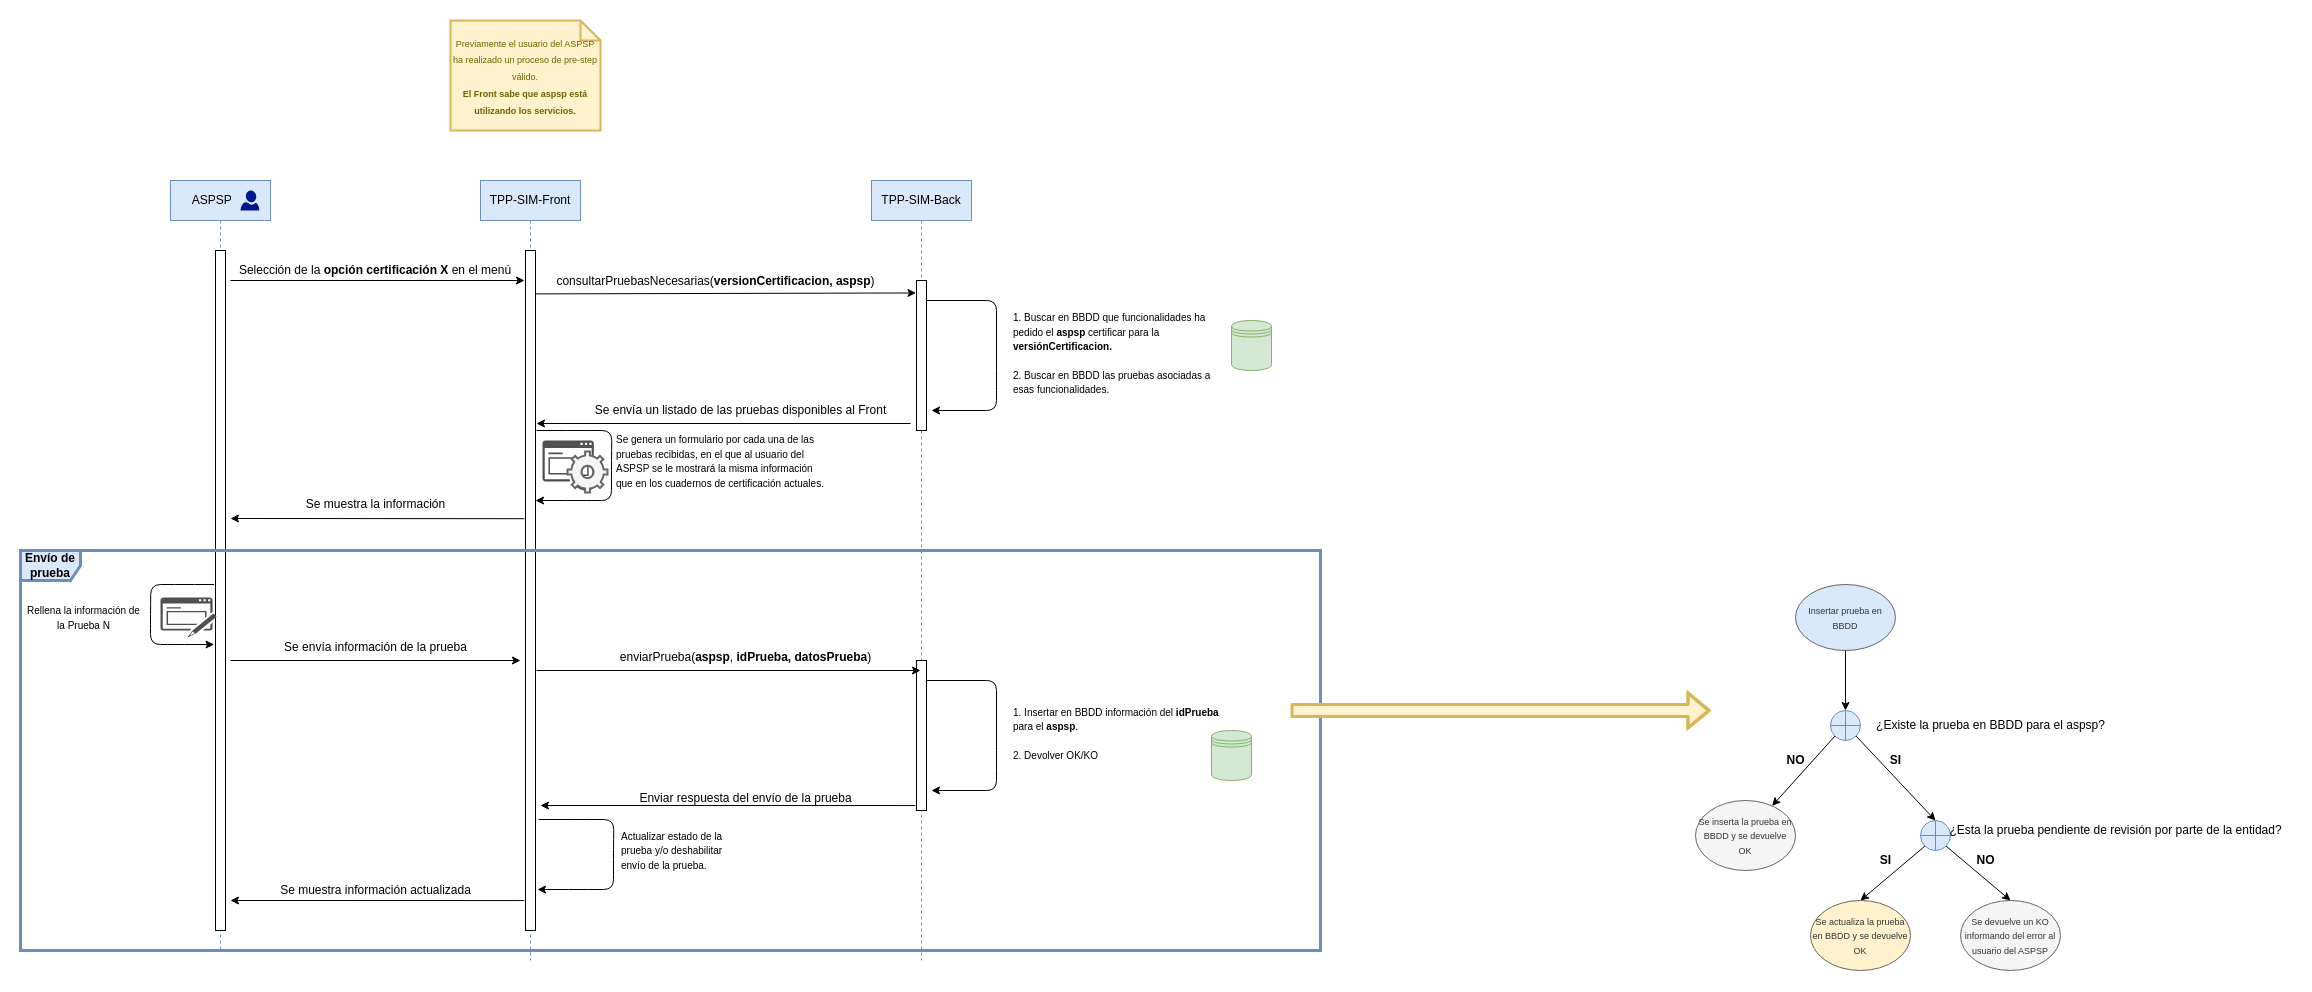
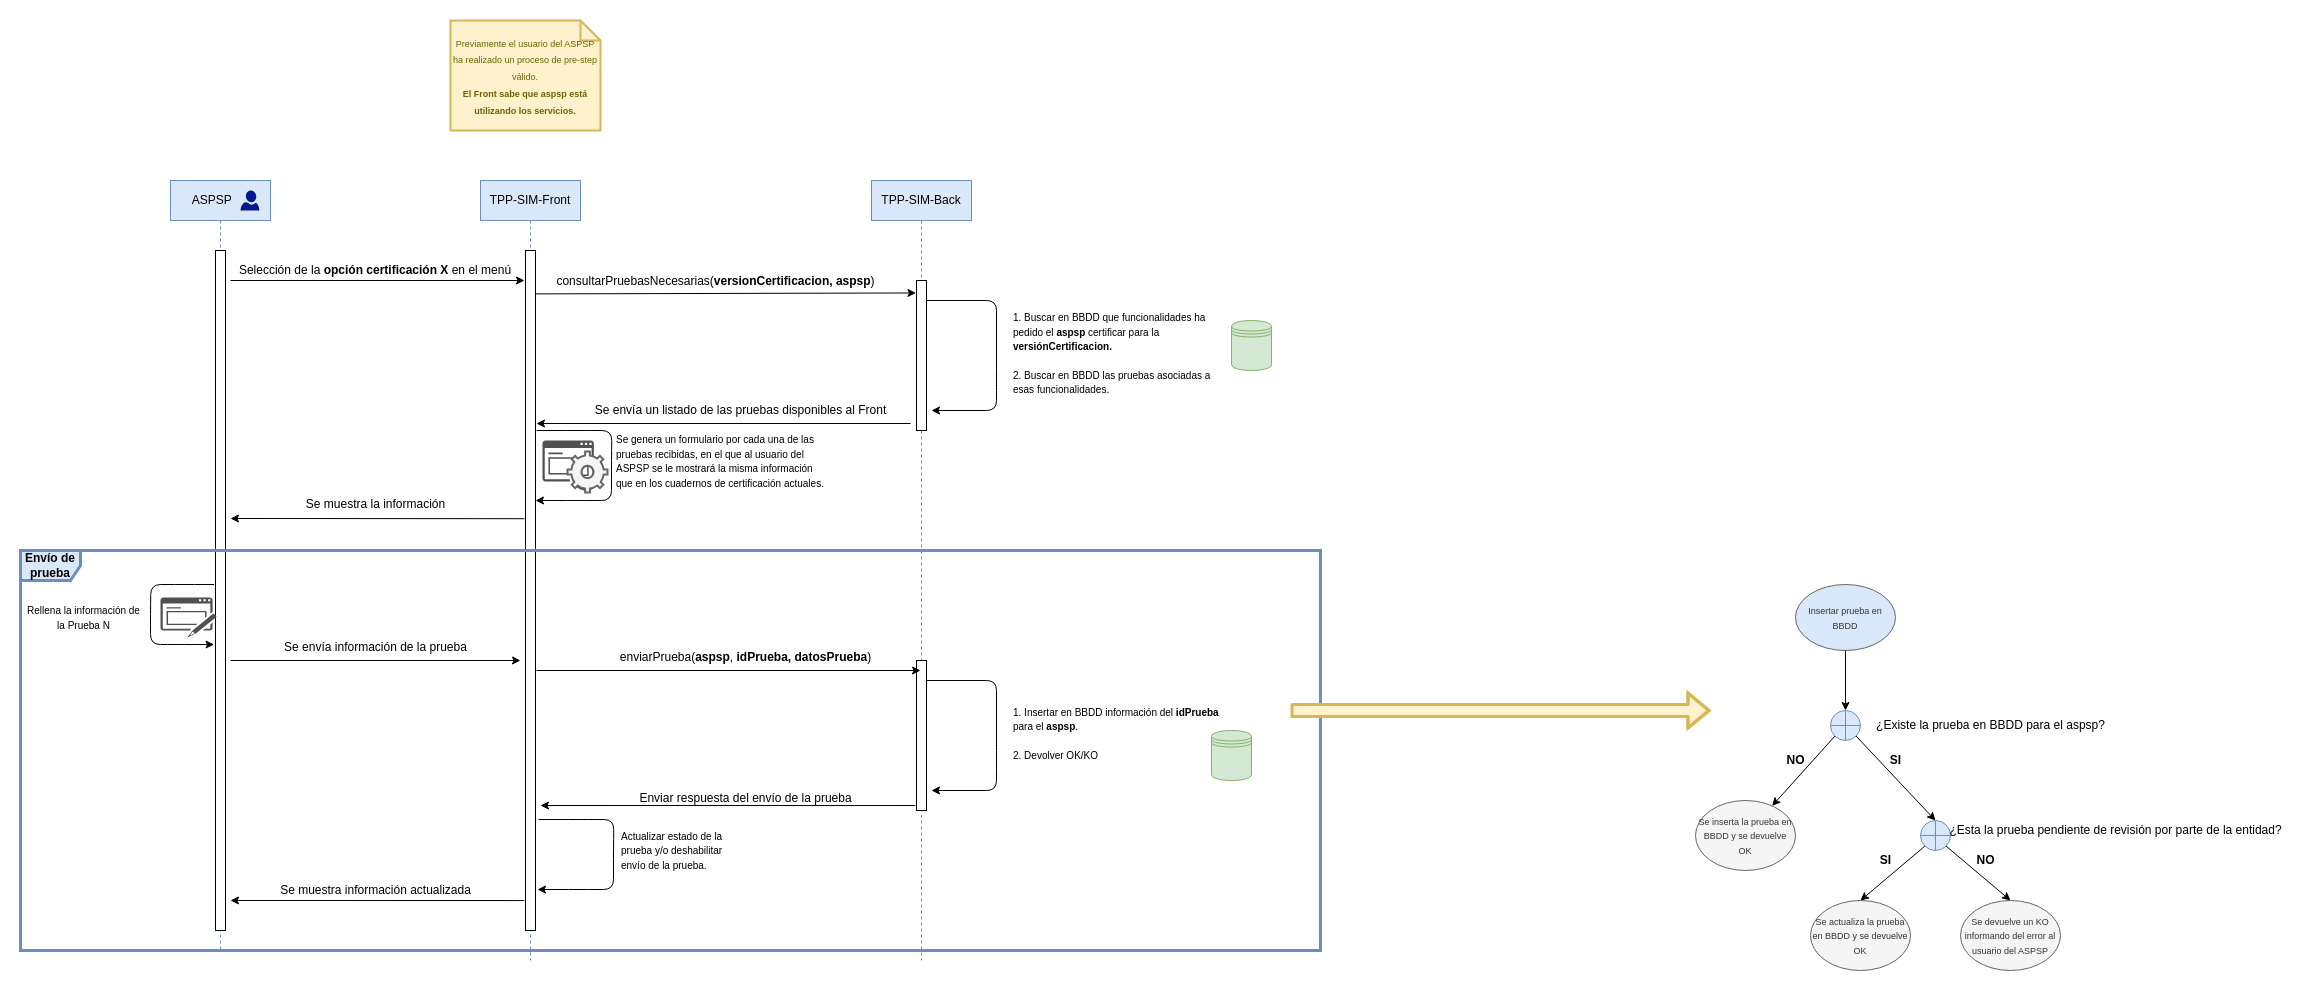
node "Se actualiza la prueba en BBDD y se devuelve OK": fillcolor #fff2cc -> #f5f5f5
